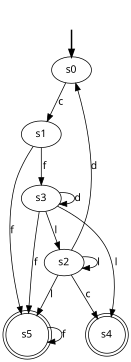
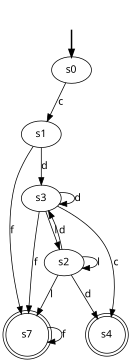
edge "s1" -> "s3": label "f" -> "d"
edge "s2" -> "s0": now "s2" -> "s3"
edge "s3" -> "s4": label "l" -> "c"
edge "s2" -> "s4": label "c" -> "d"
node "s5": label "s5" -> "s7"
